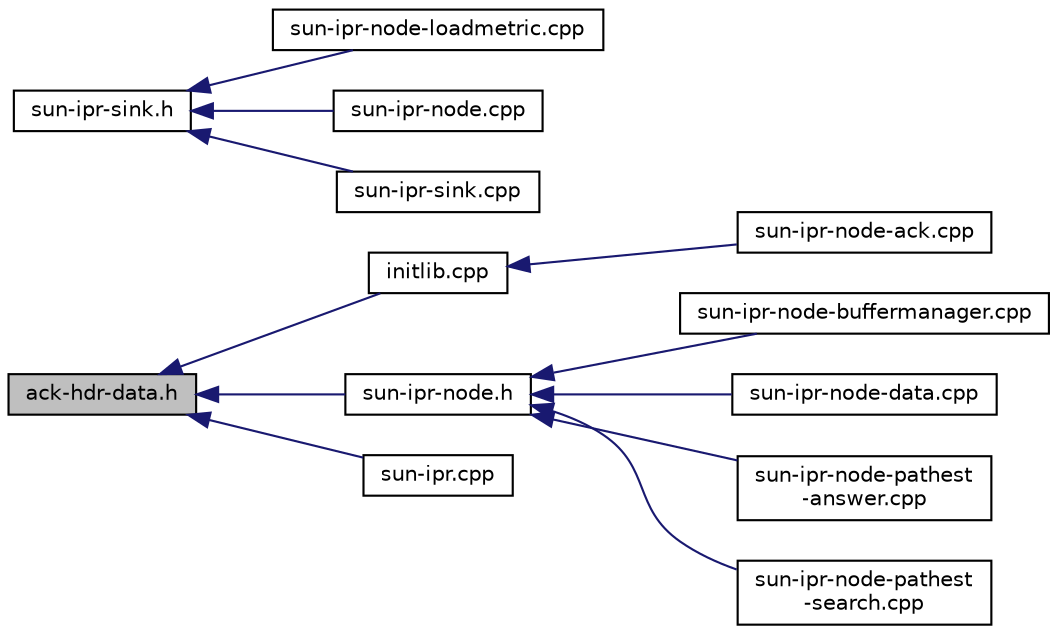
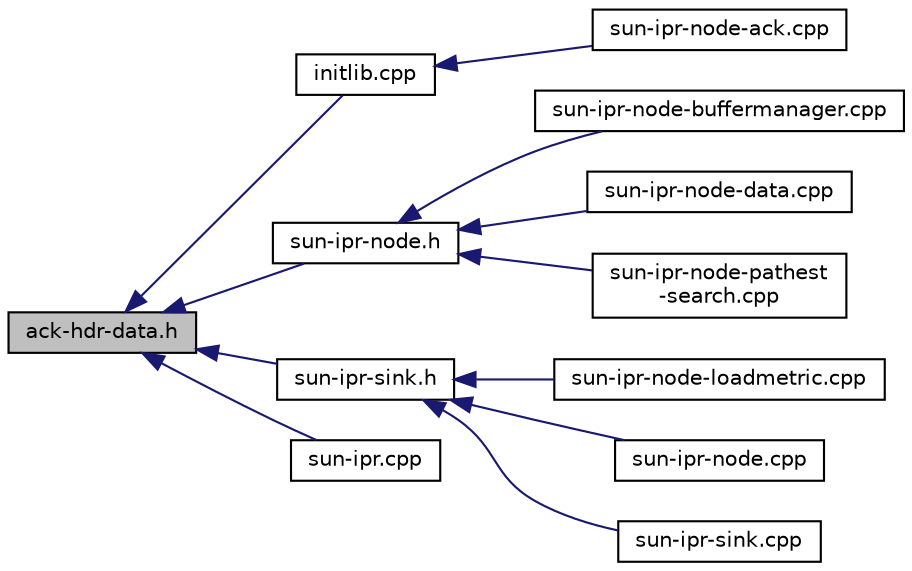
edge "sun-ipr-sink.h" -> "ack-hdr-data.h": added
node "sun-ipr-node-pathest -answer.cpp": removed
